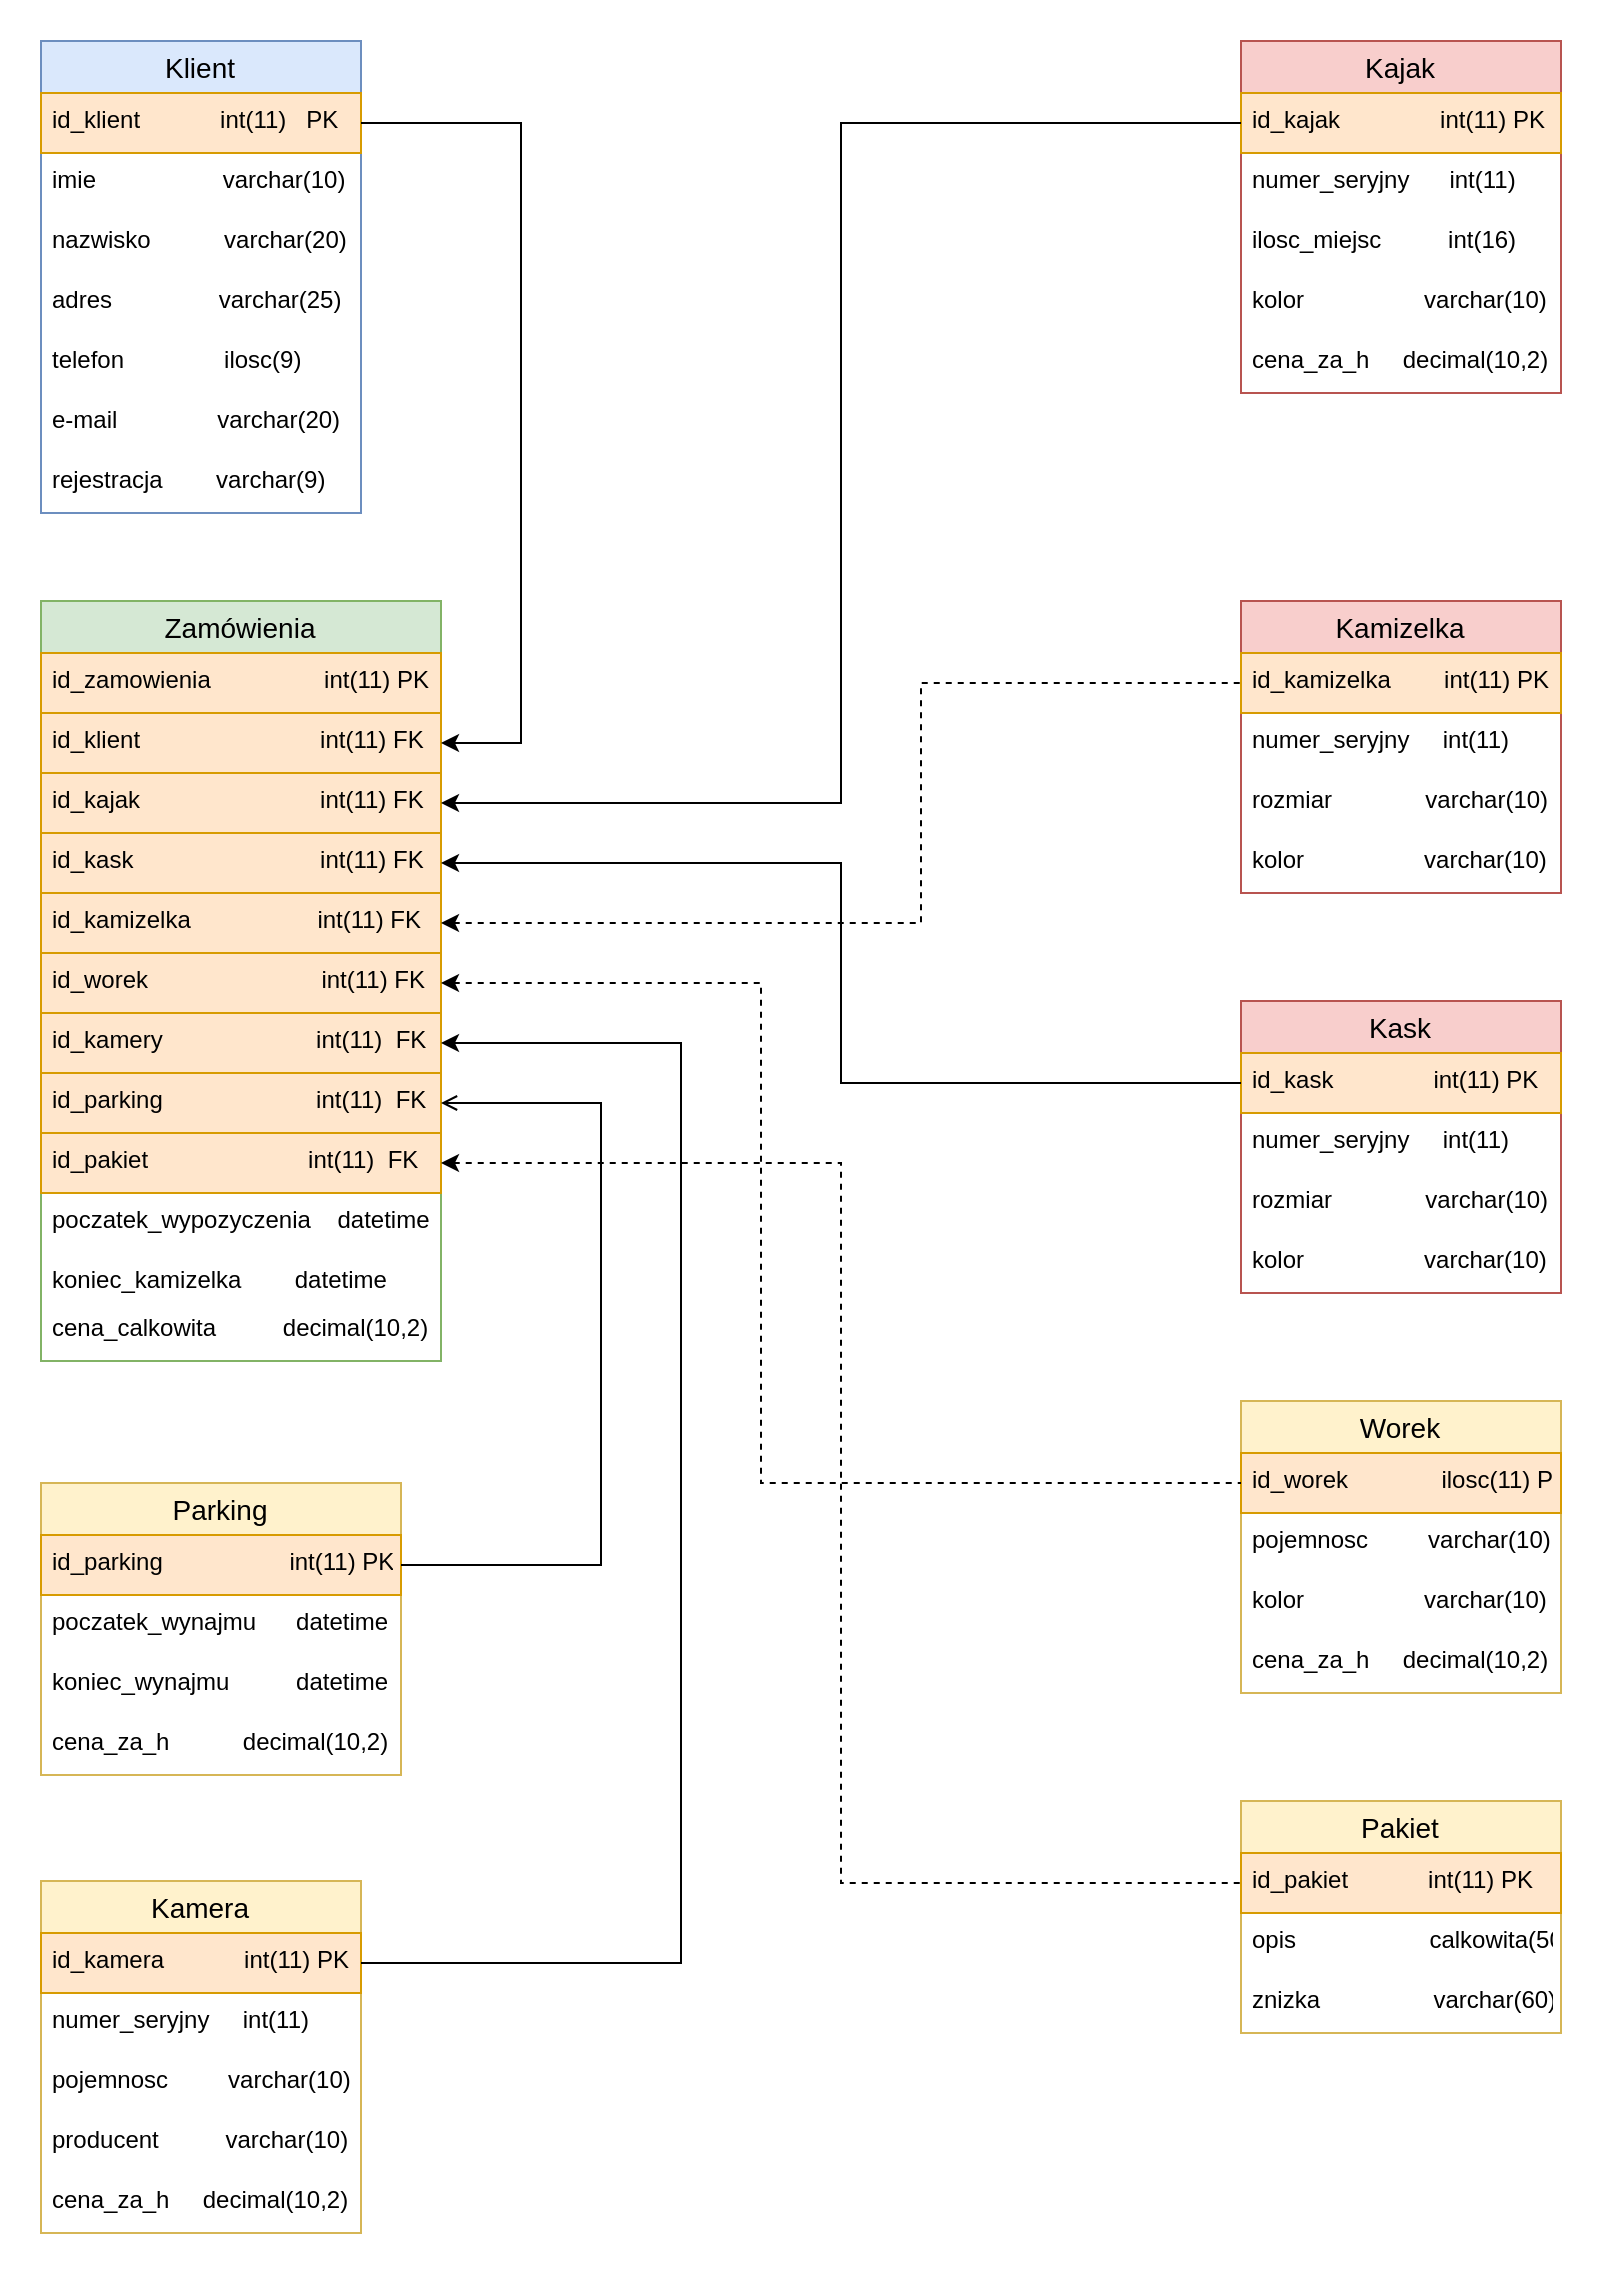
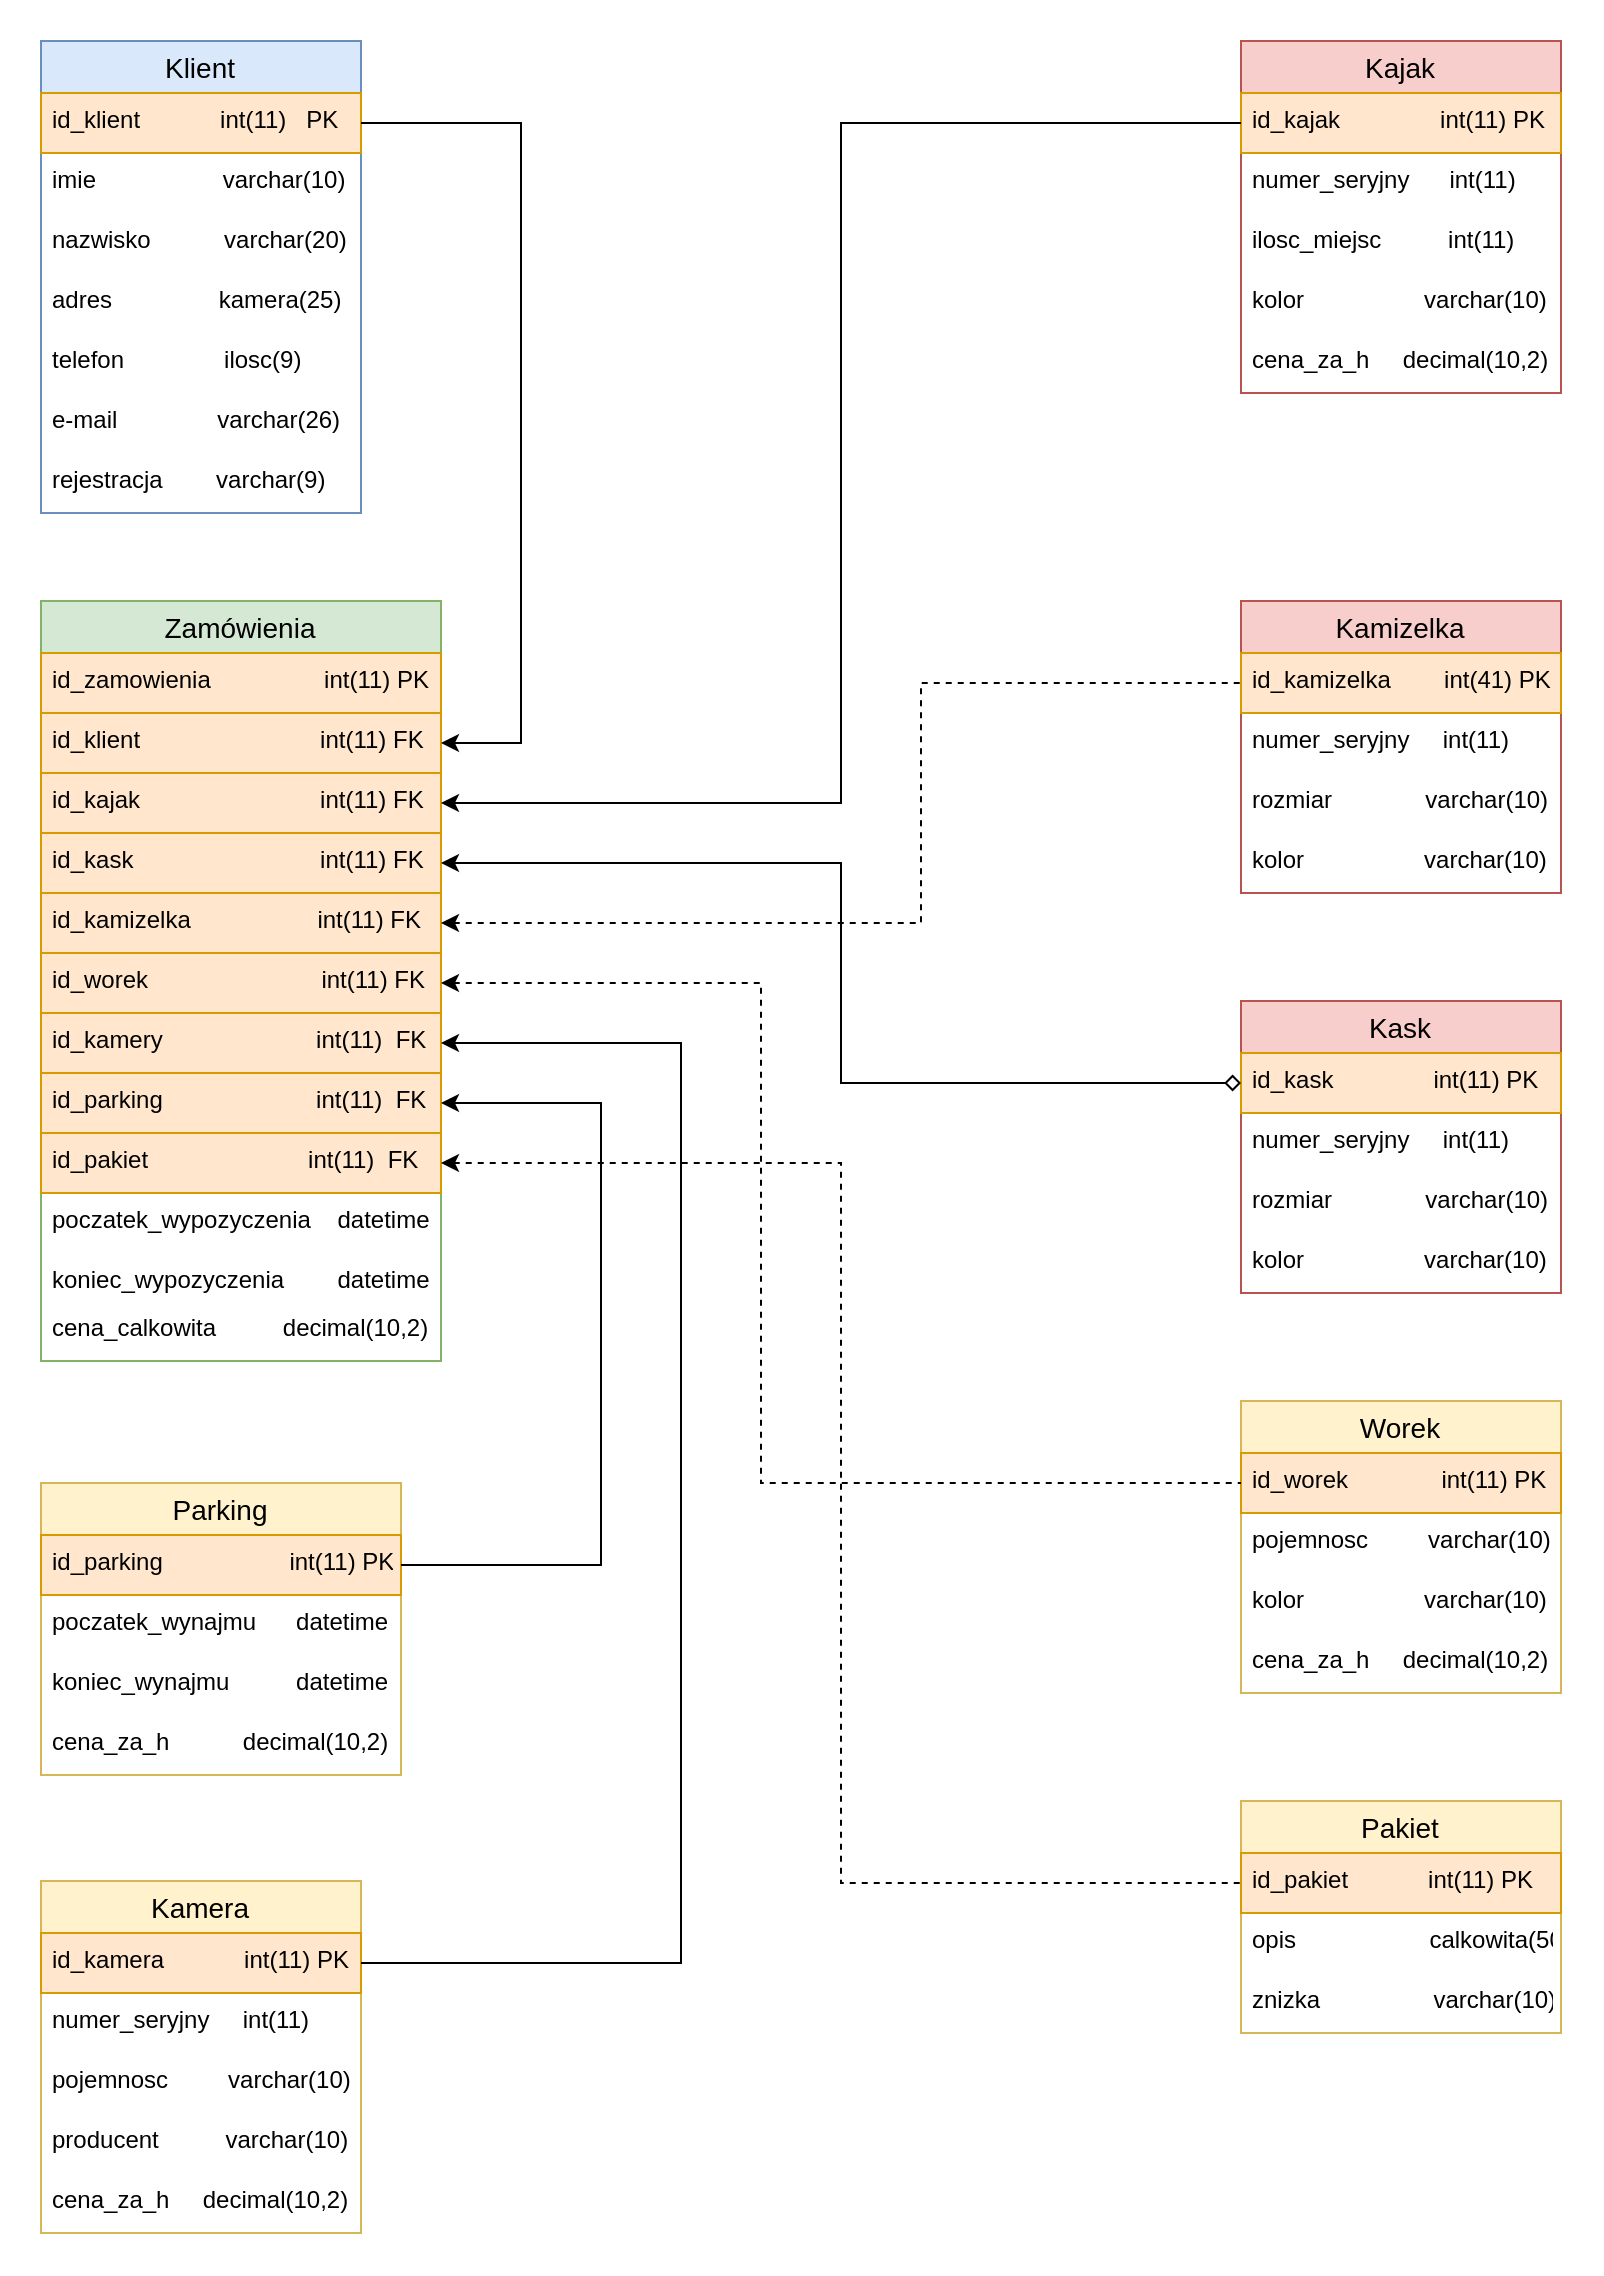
node "ilosc_miejsc int(16)": label "ilosc_miejsc int(16)" -> "ilosc_miejsc int(11)"
node "adres varchar(25)": label "adres varchar(25)" -> "adres kamera(25)"
node "e-mail varchar(20)": label "e-mail varchar(20)" -> "e-mail varchar(26)"
node "id_kamizelka int(11) PK": label "id_kamizelka int(11) PK" -> "id_kamizelka int(41) PK"
edge "id_kask int(11) PK" -> "id_kask int(11) FK": arrowhead none -> diamond
edge "id_parking int(11) PK" -> "id_parking int(11) FK": arrowhead open -> classic
node "koniec_kamizelka datetime": label "koniec_kamizelka datetime" -> "koniec_wypozyczenia datetime"
node "id_worek ilosc(11) PK": label "id_worek ilosc(11) PK" -> "id_worek int(11) PK"
node "znizka varchar(60)": label "znizka varchar(60)" -> "znizka varchar(10)"
